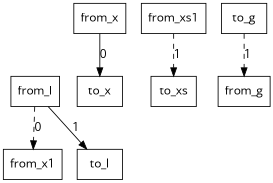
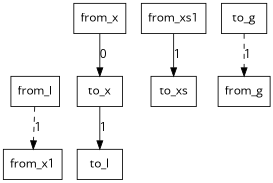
edge "from_xs1" -> "to_xs": style dashed -> solid
edge "from_l" -> "to_l": now "to_x" -> "to_l"
edge "from_l" -> "from_x1": label "0" -> "1"
